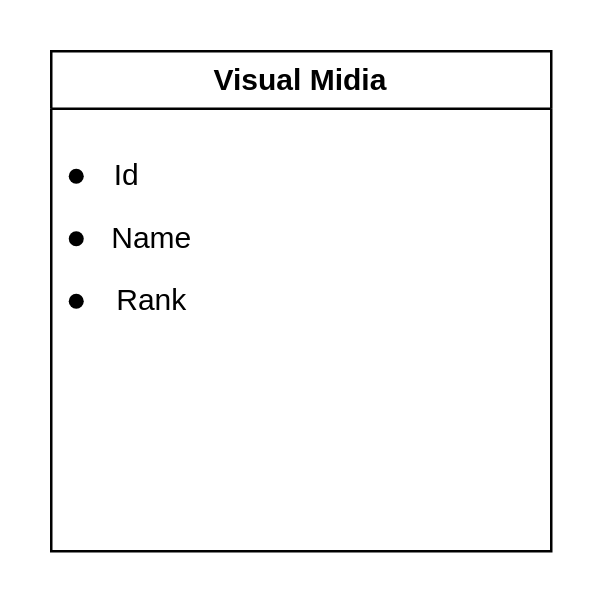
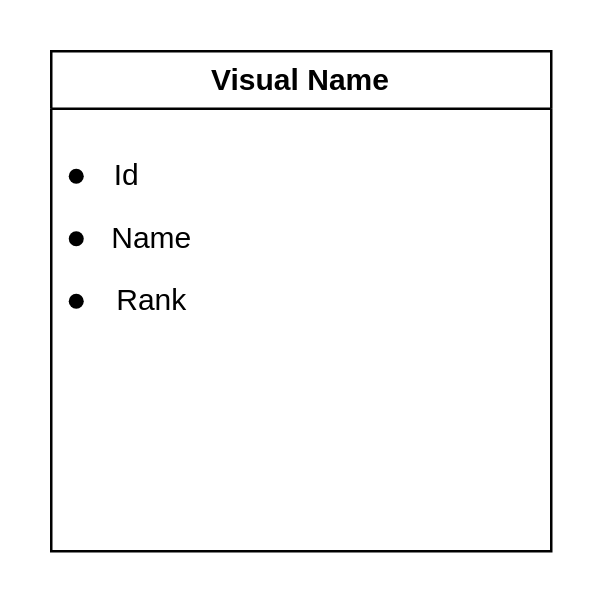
node "Visual Midia": label "Visual Midia" -> "Visual Name"
